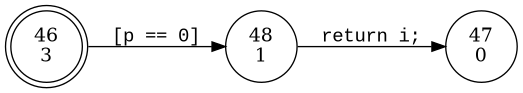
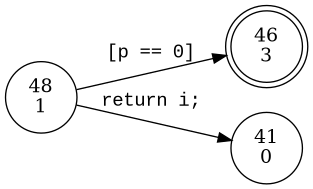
edge "46 3" -> "48 1": reversed
node "47 0": label "47 0" -> "41 0"
